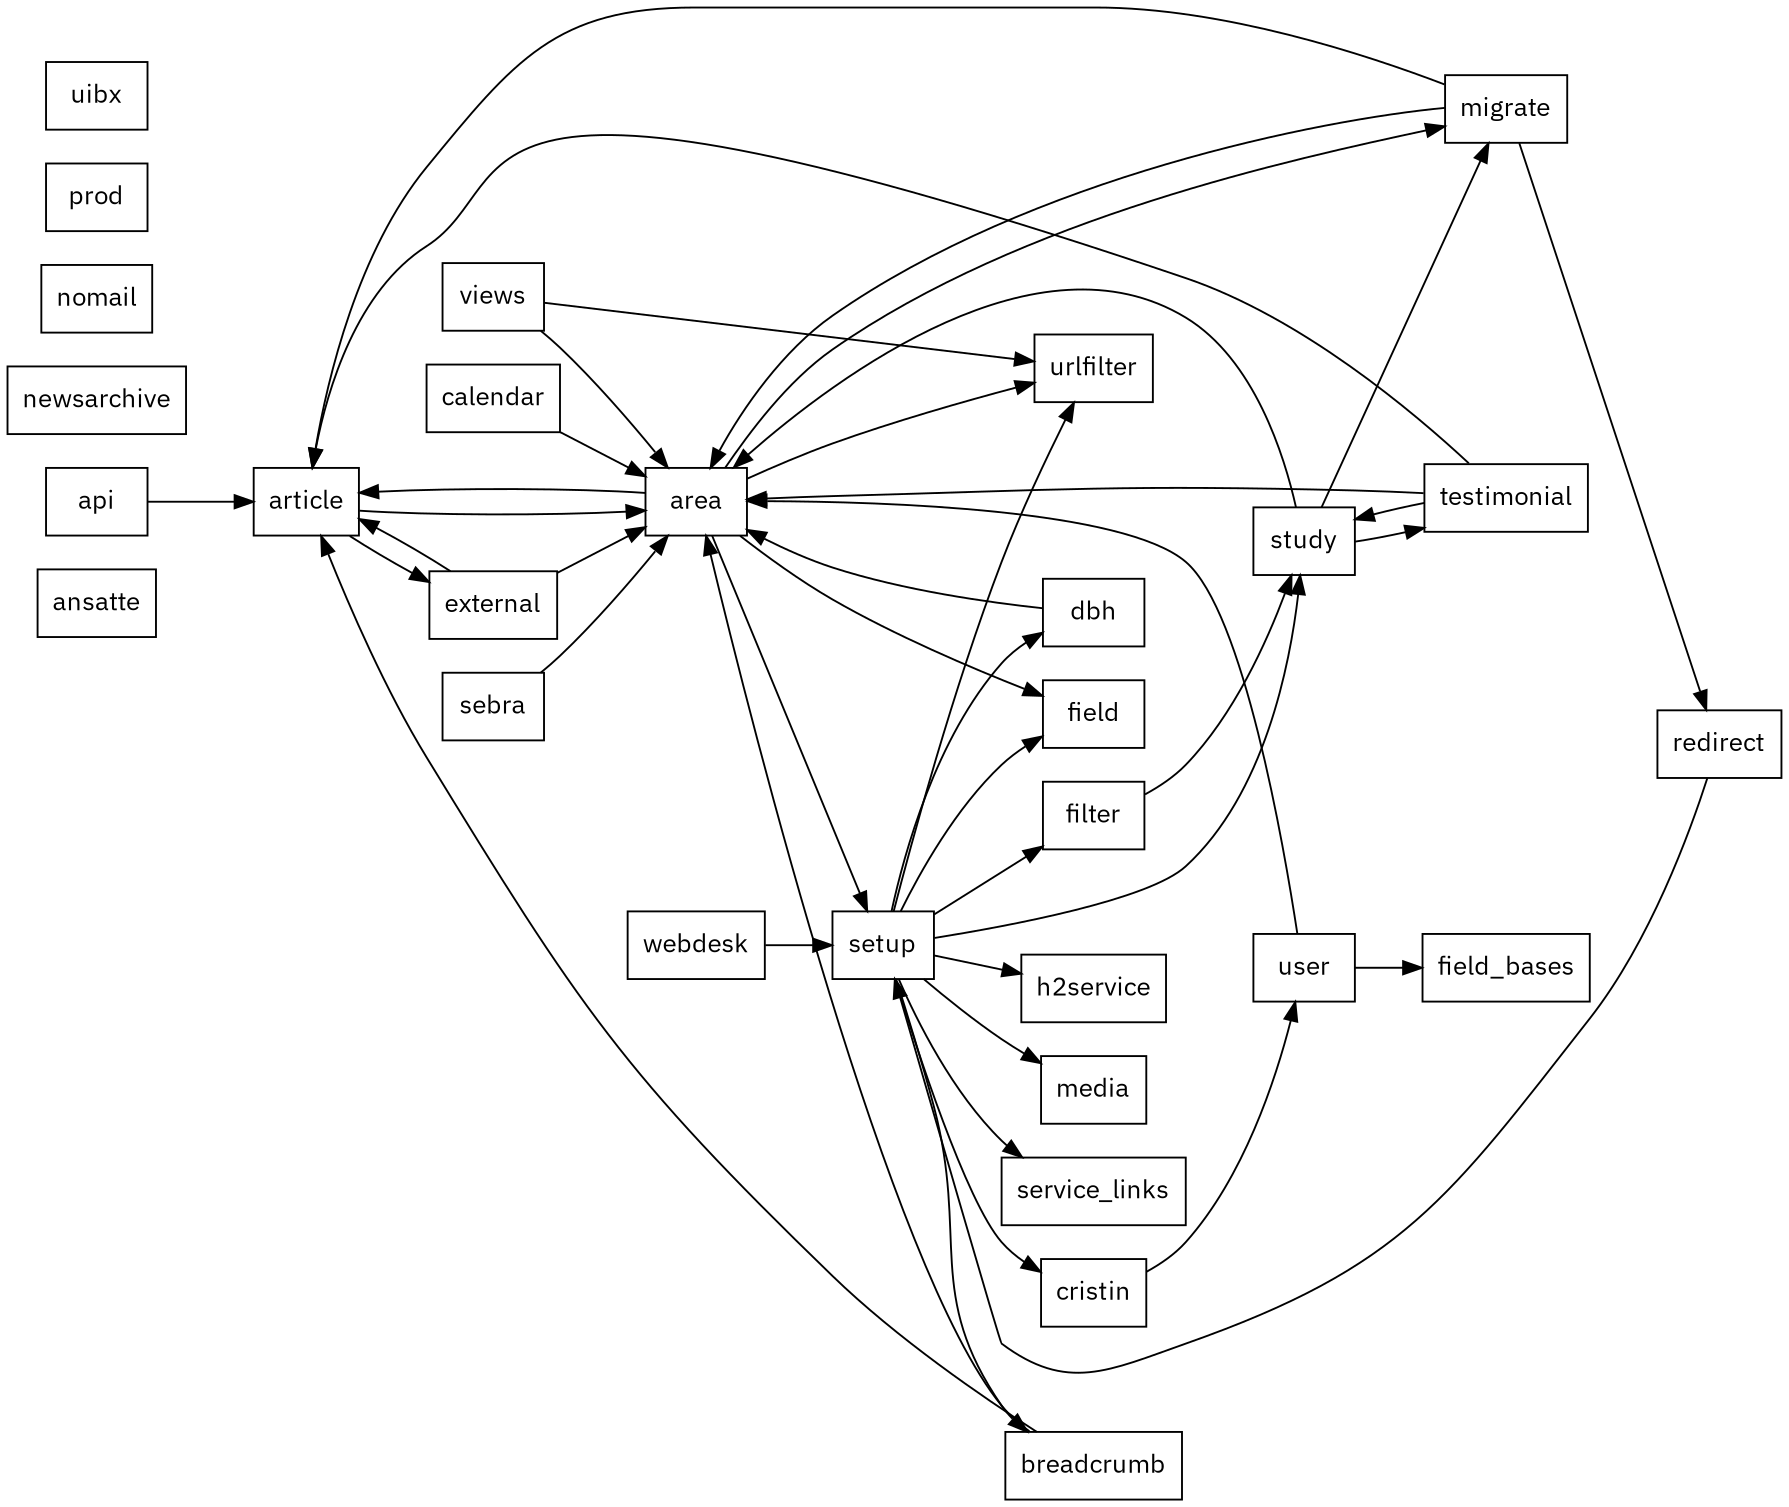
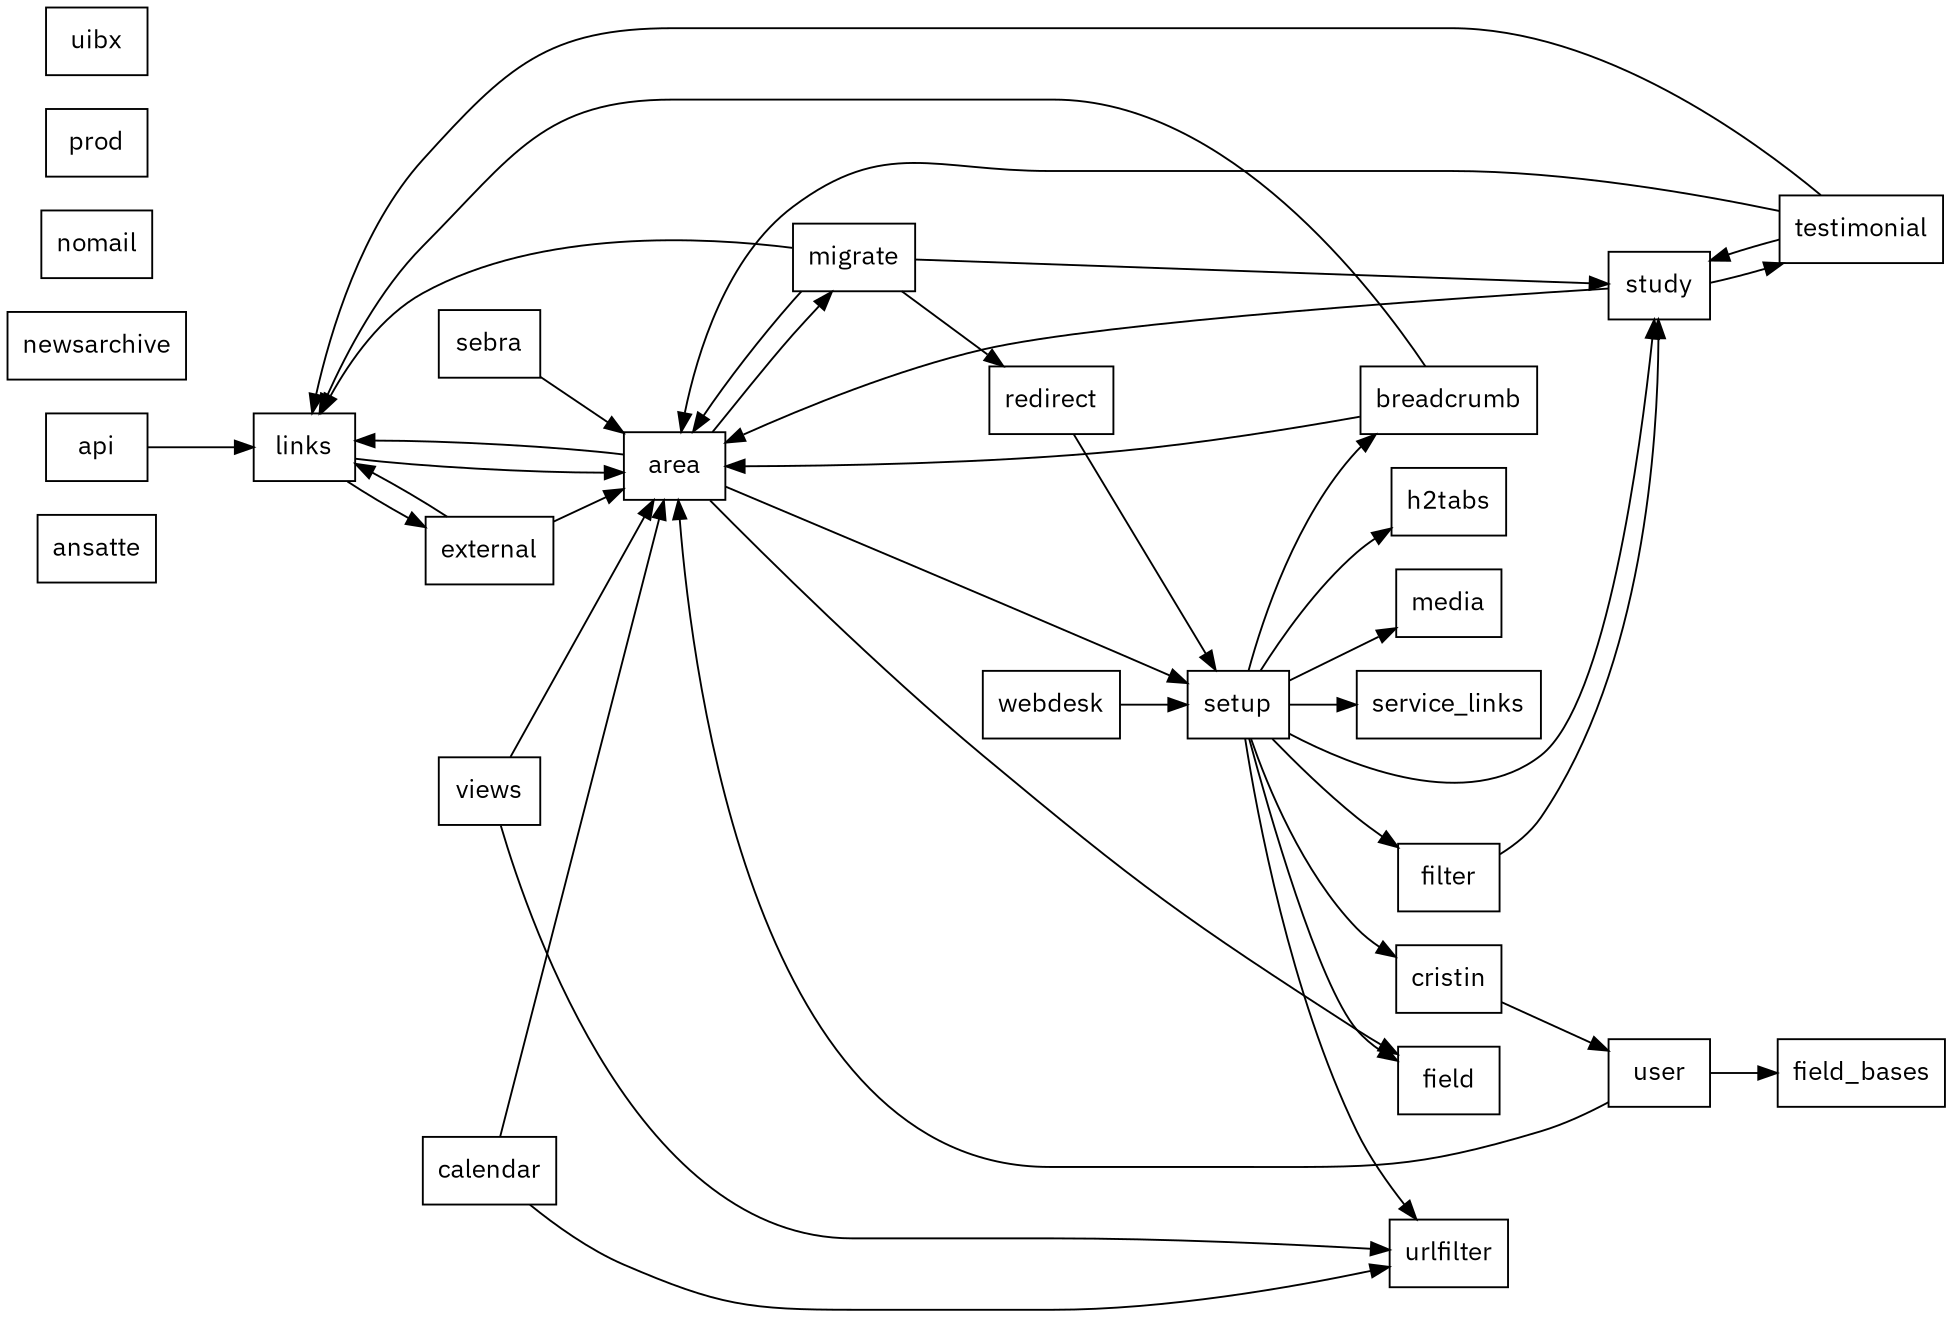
edge "study" -> "migrate": reversed
edge "area" -> "urlfilter": now "calendar" -> "urlfilter"
node "article": label "article" -> "links"
node "dbh": removed
node "h2service": label "h2service" -> "h2tabs"
